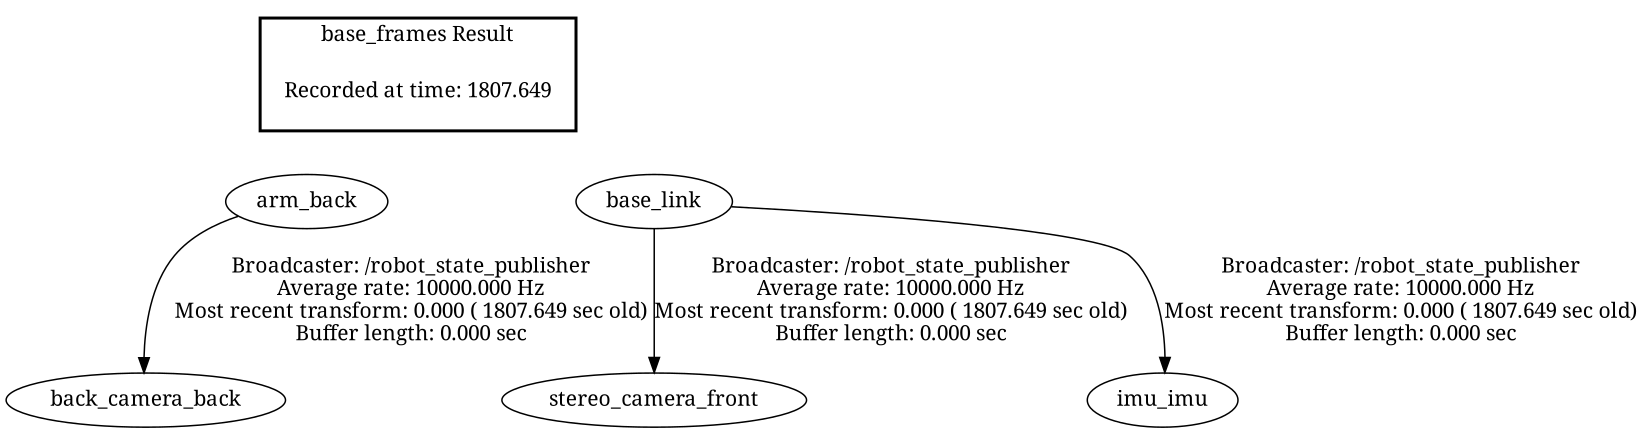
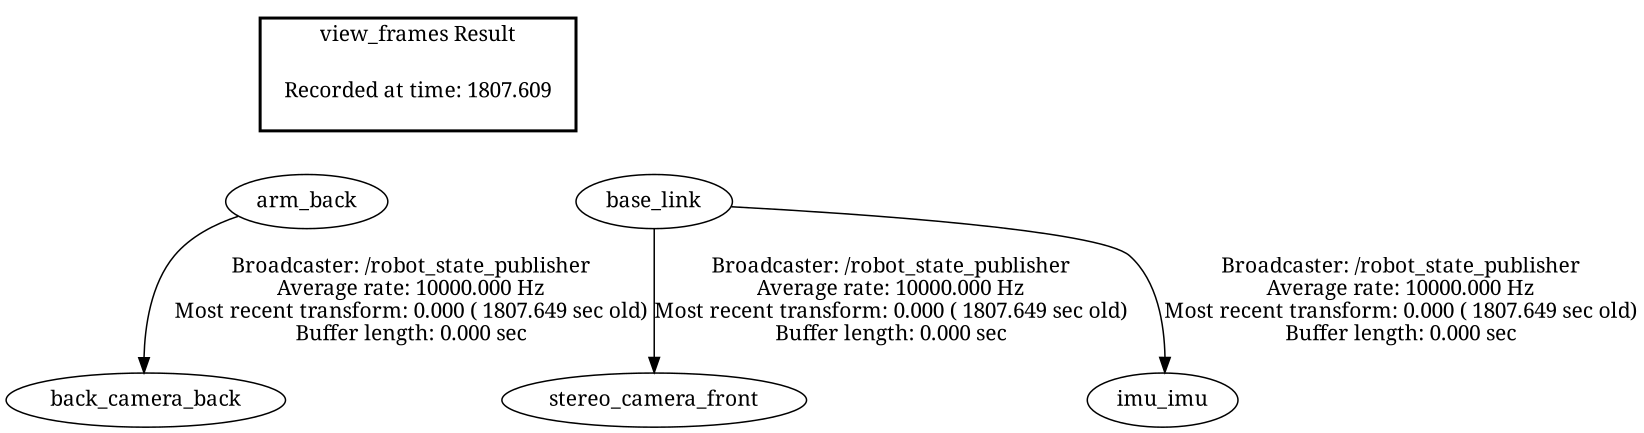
cluster "base_frames Result": label "base_frames Result" -> "view_frames Result"
node "Recorded at time: 1807.649": label "Recorded at time: 1807.649" -> "Recorded at time: 1807.609"
